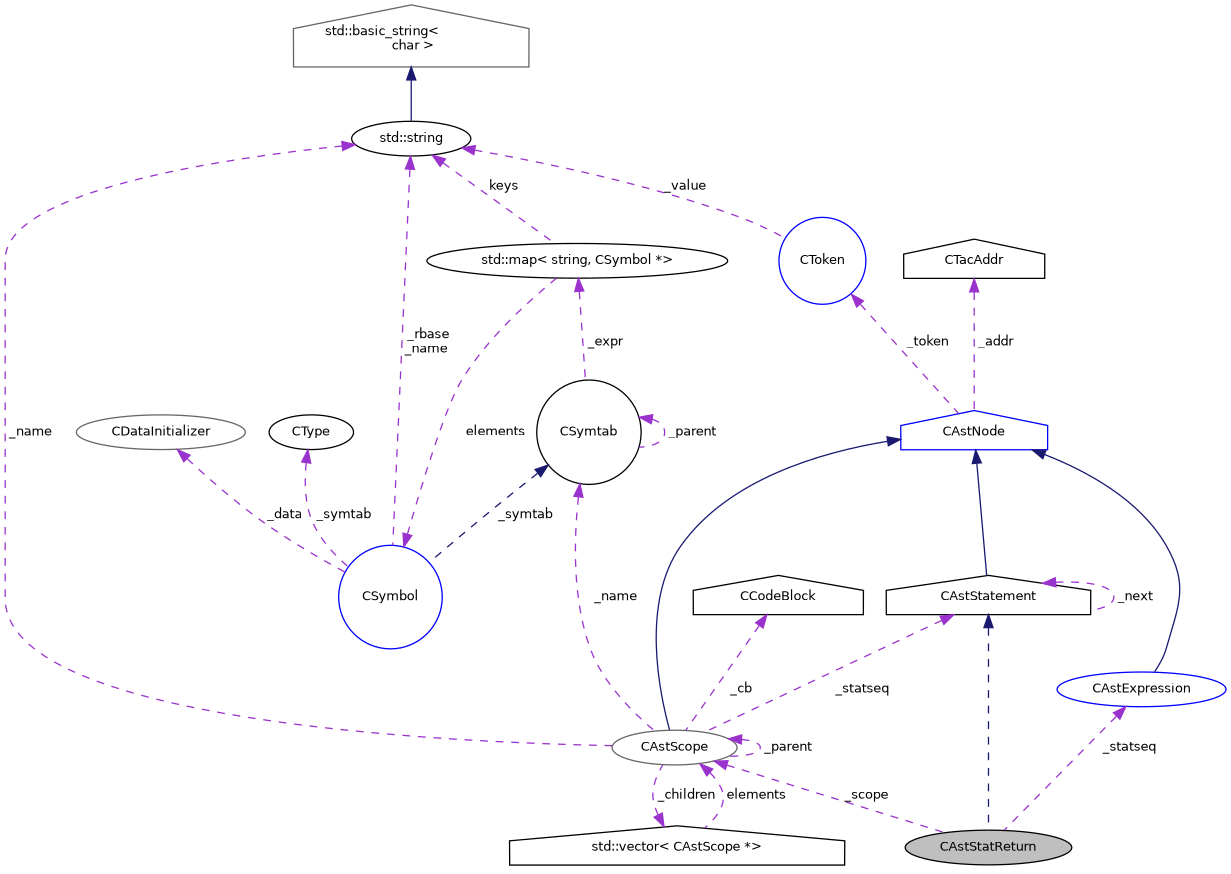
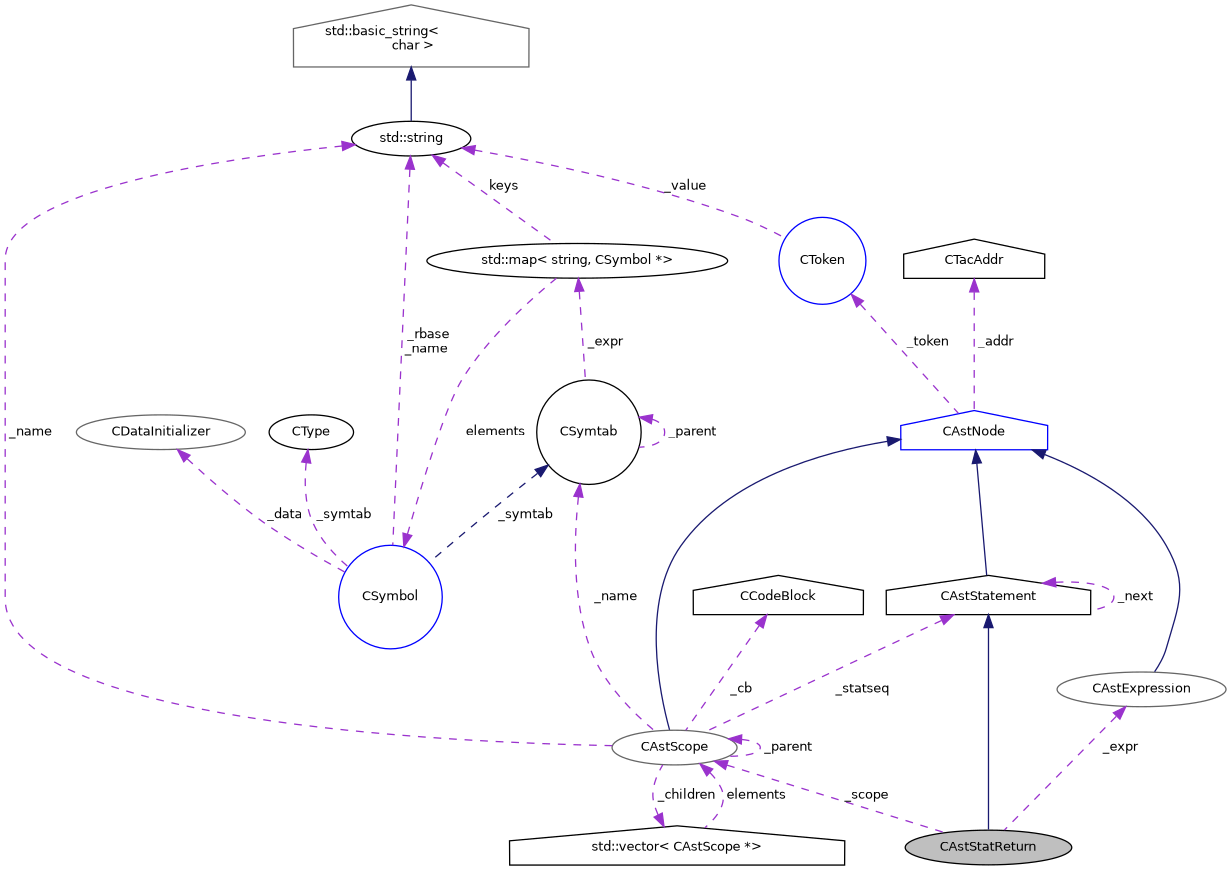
node "CAstExpression": color blue -> gray40
edge "CAstStatReturn" -> "CAstStatement": style dashed -> solid
edge "CAstStatReturn" -> "CAstExpression": label " _statseq" -> " _expr"
